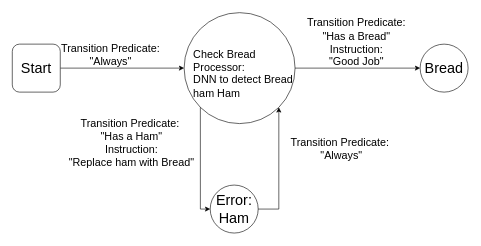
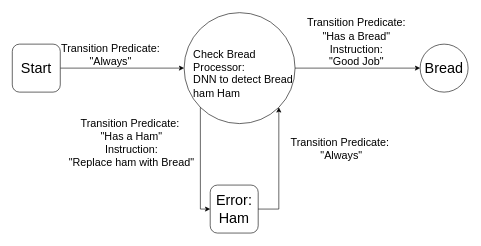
node "Error: Ham": shape ellipse -> rounded rectangle
